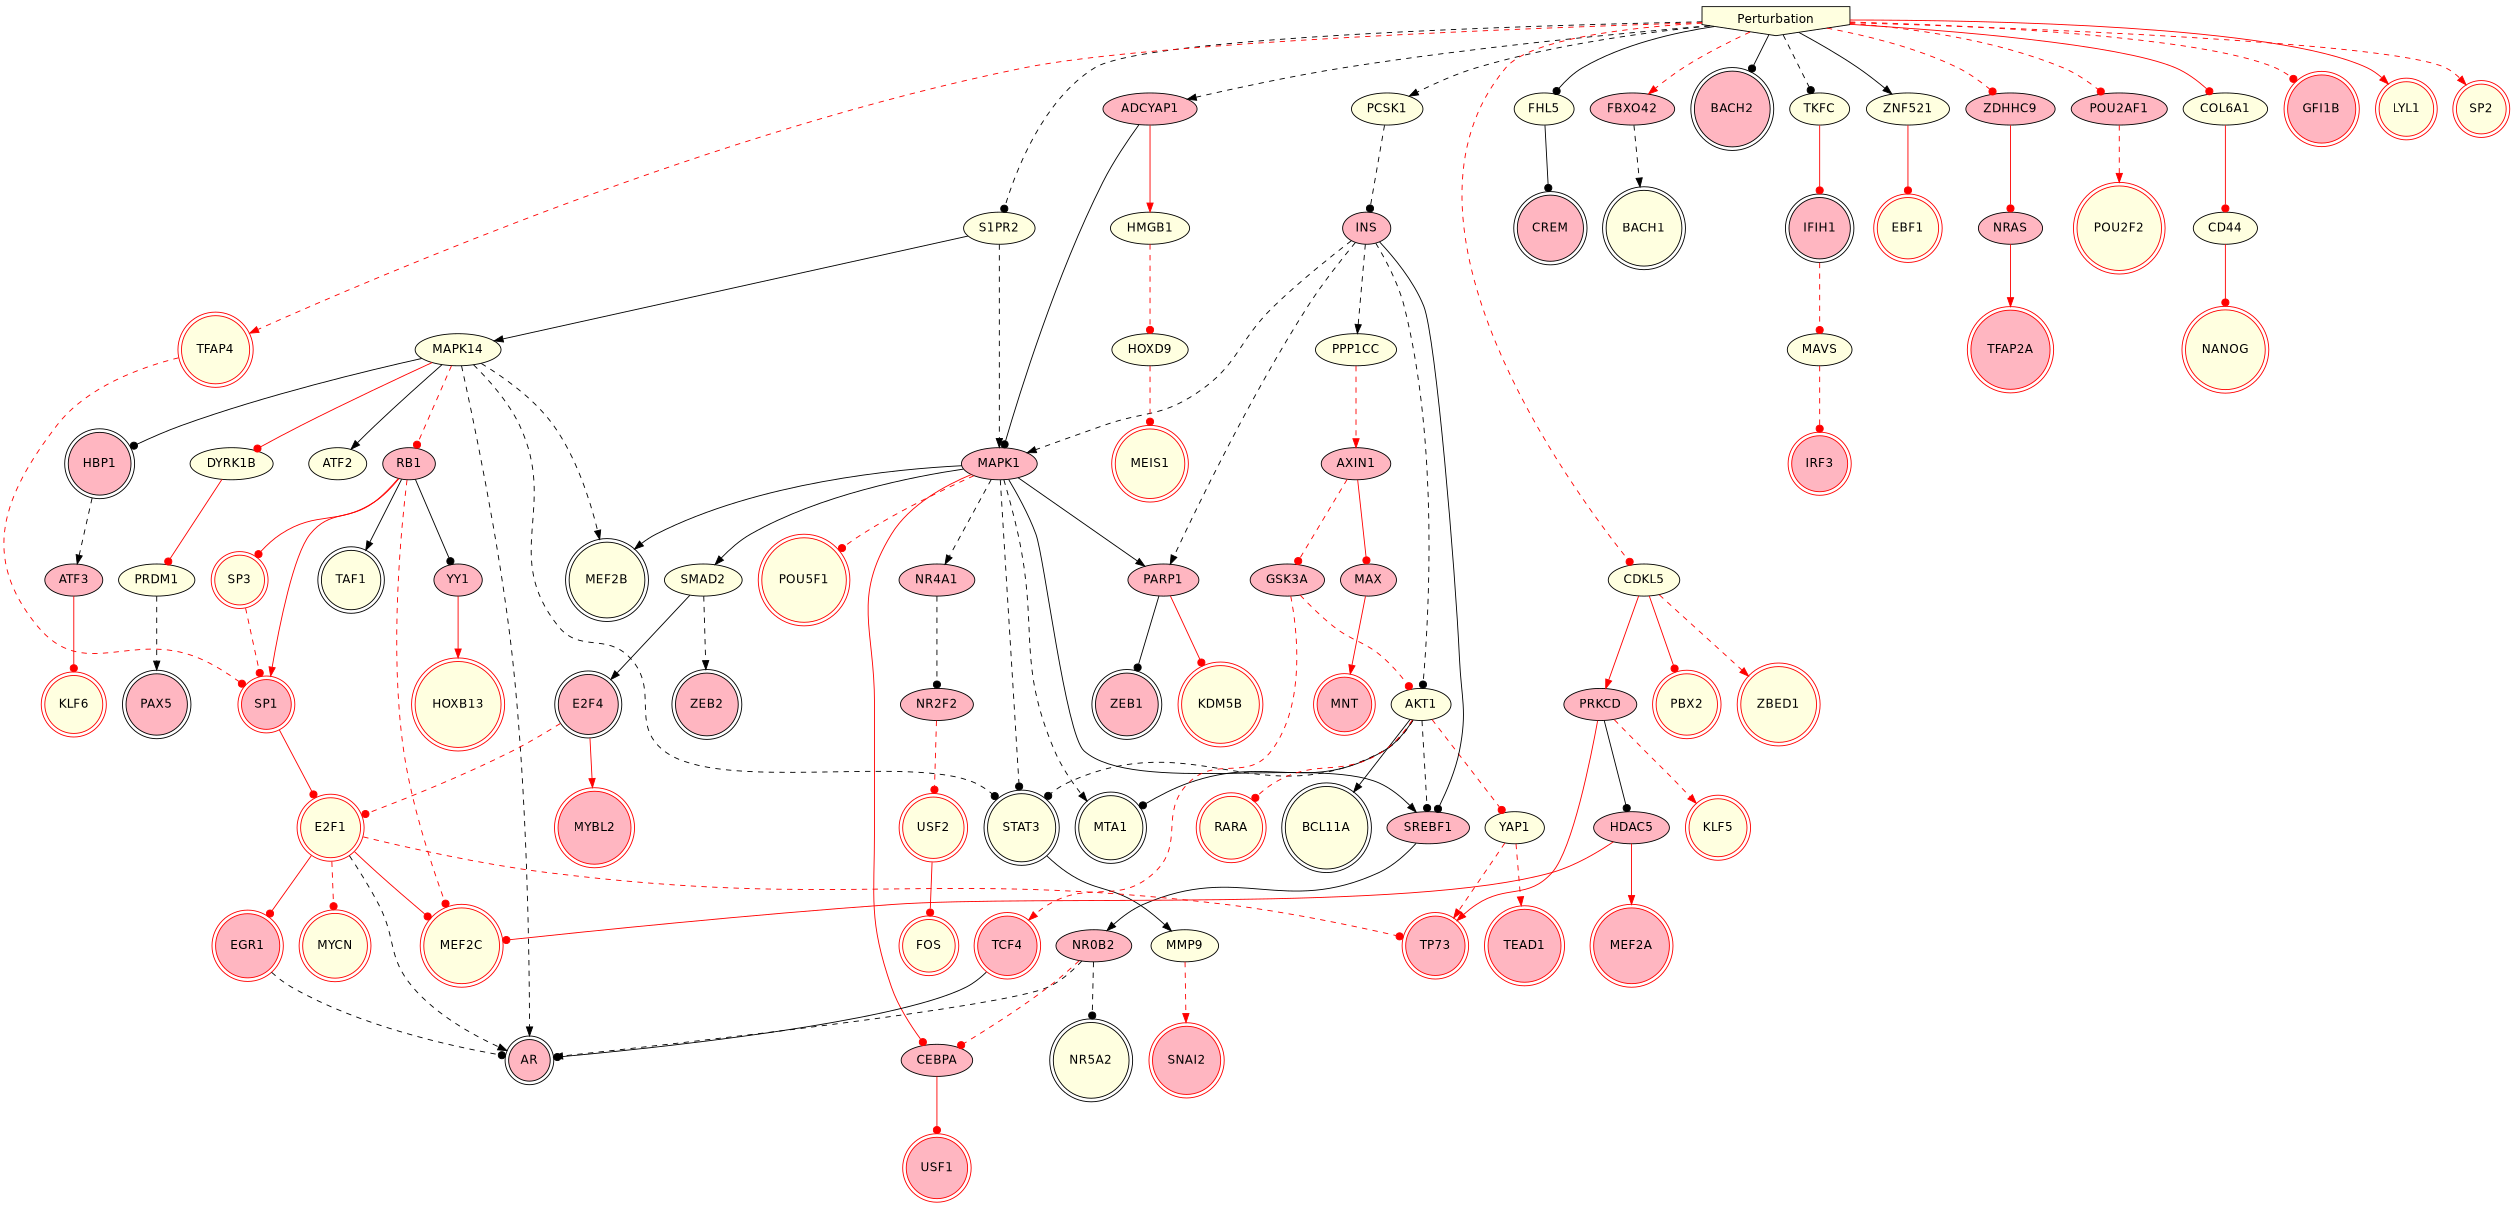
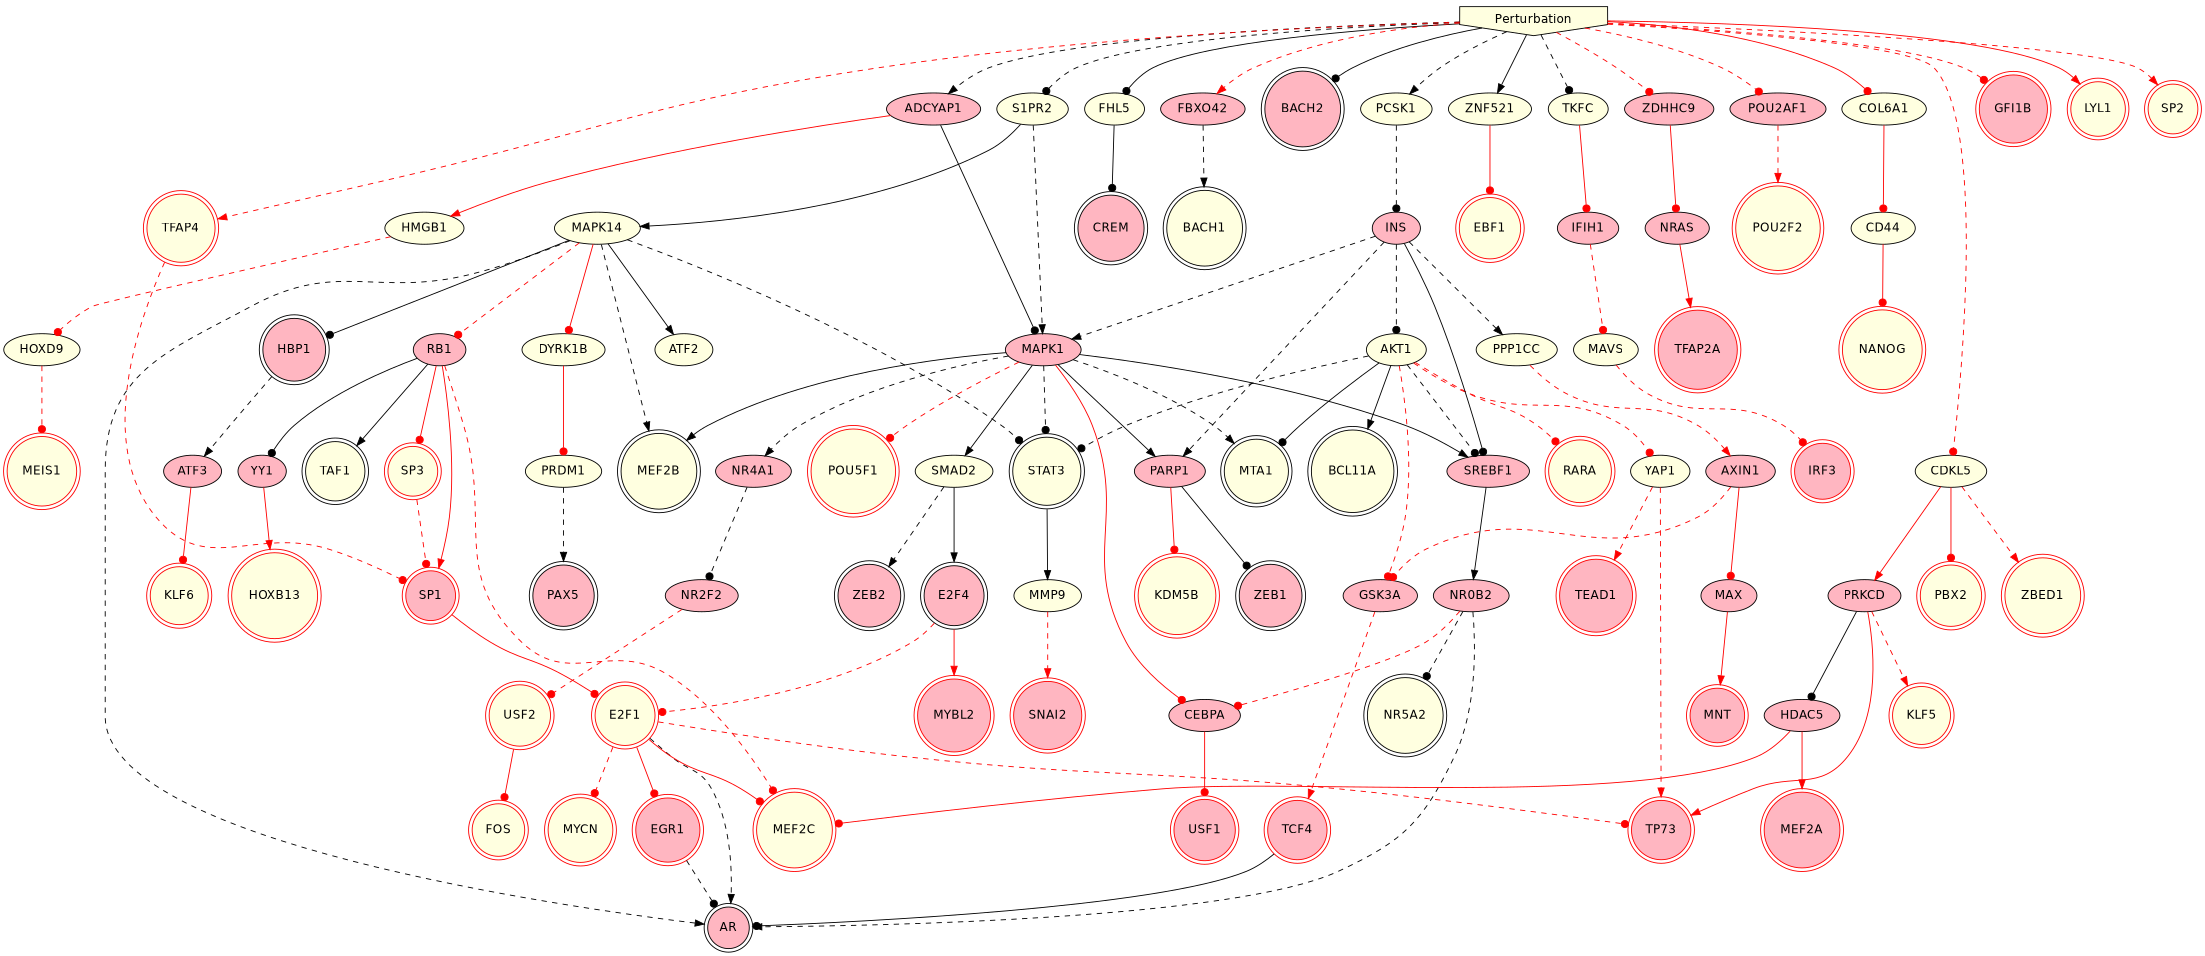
node "IFIH1": shape doublecircle -> ellipse
edge "GSK3A" -> "AKT1": reversed
